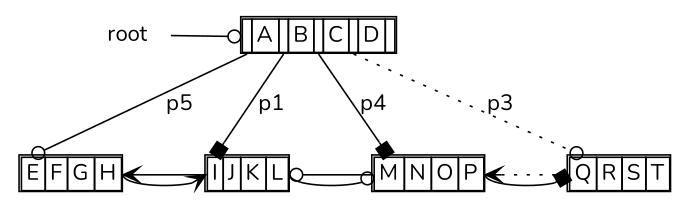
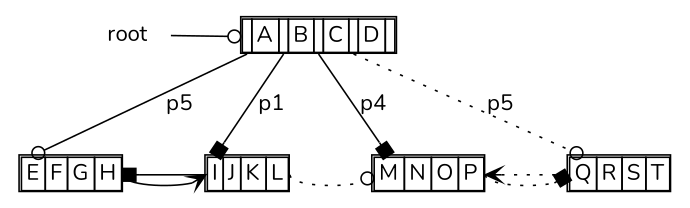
edge "A" -> "Q": label "p3" -> "p5"
edge "I" -> "E": arrowhead vee -> box
edge "M" -> "I": removed
edge "I" -> "M": style solid -> dotted
edge "M" -> "Q": style solid -> dotted
